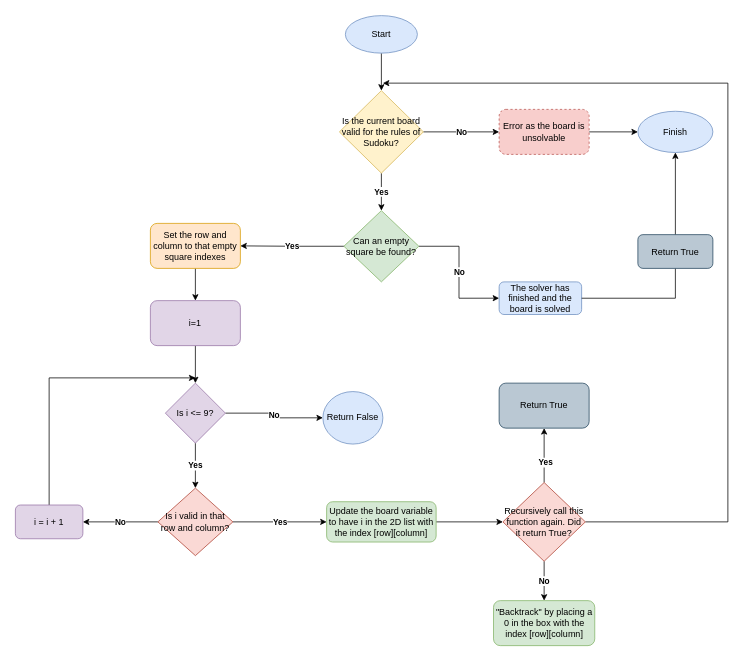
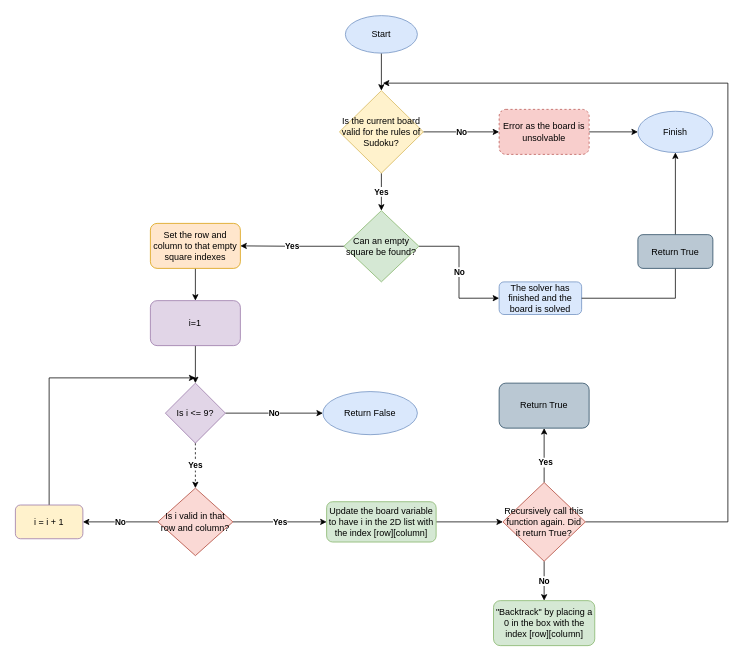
node "Return False": size 60x53 -> 95x43
edge "Is i <= 9?" -> "Is i valid in that row and column?": style solid -> dashed
node "i = i + 1": fillcolor #e1d5e7 -> #fff2cc
